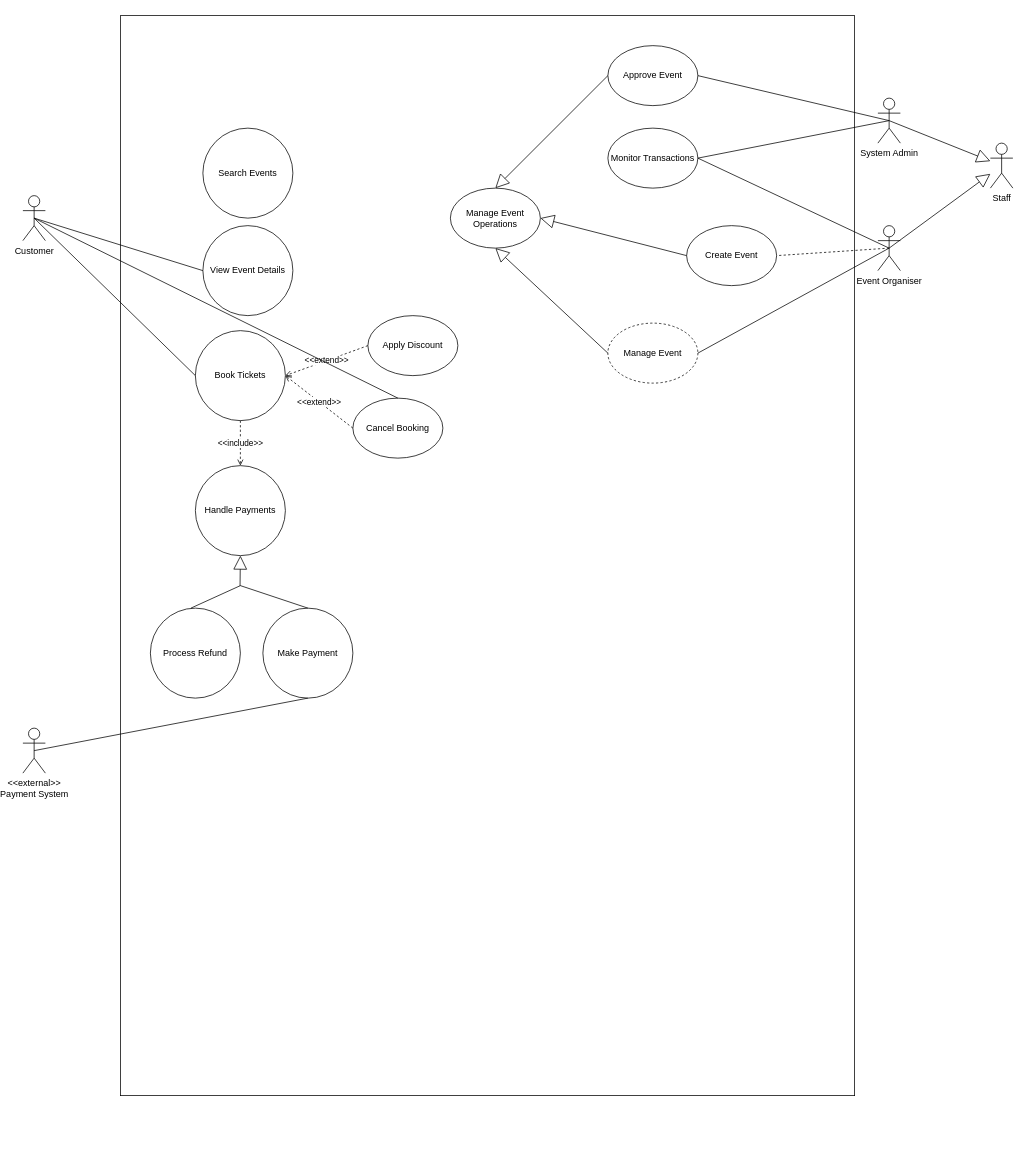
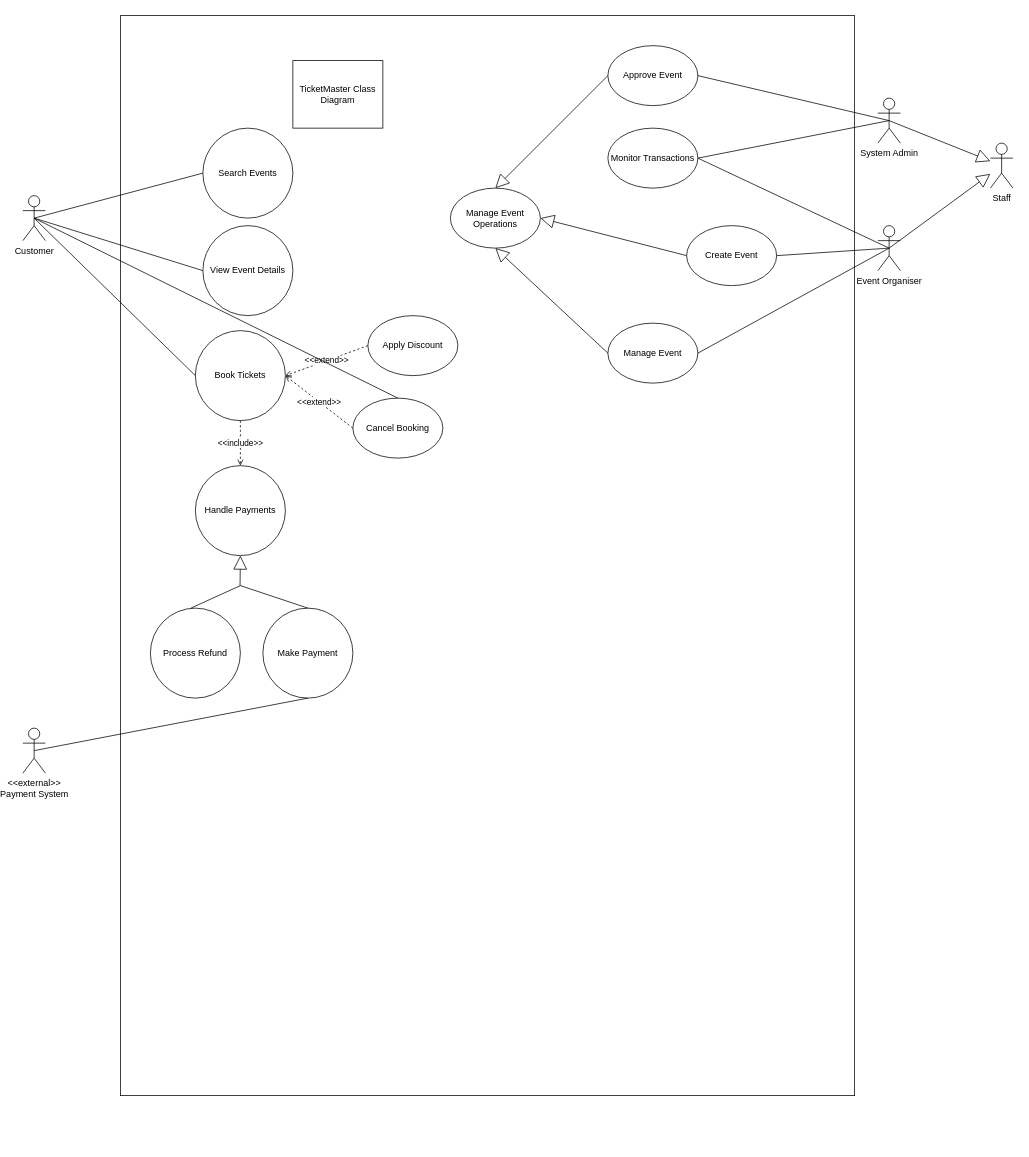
node "TicketMaster Class Diagram": added
edge "Search Events" -- "Customer": added
edge "Event Organiser" -- "Create Event": style dashed -> solid
node "Manage Event": style dashed -> solid
